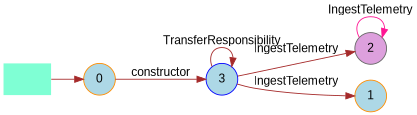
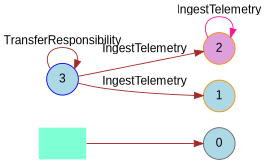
node "2": color gray40 -> darkorange
node "0": color darkorange -> gray40
edge "0" -> "3": removed, label "constructor"
